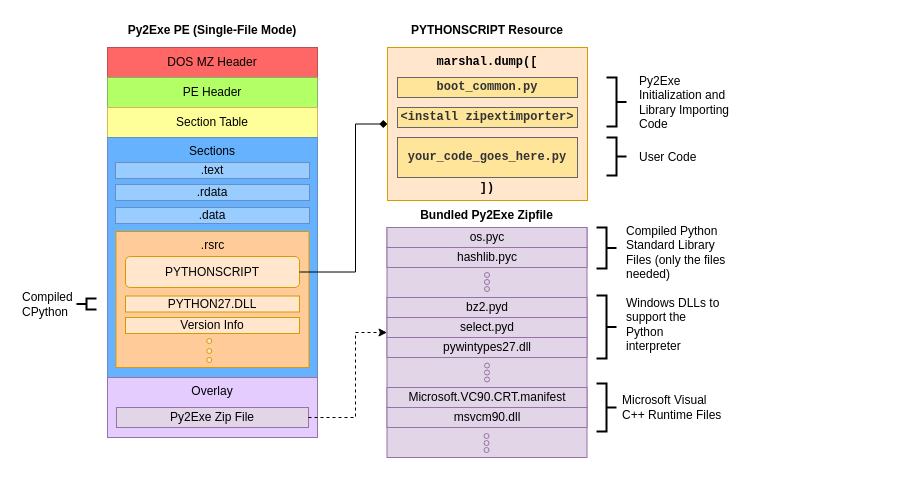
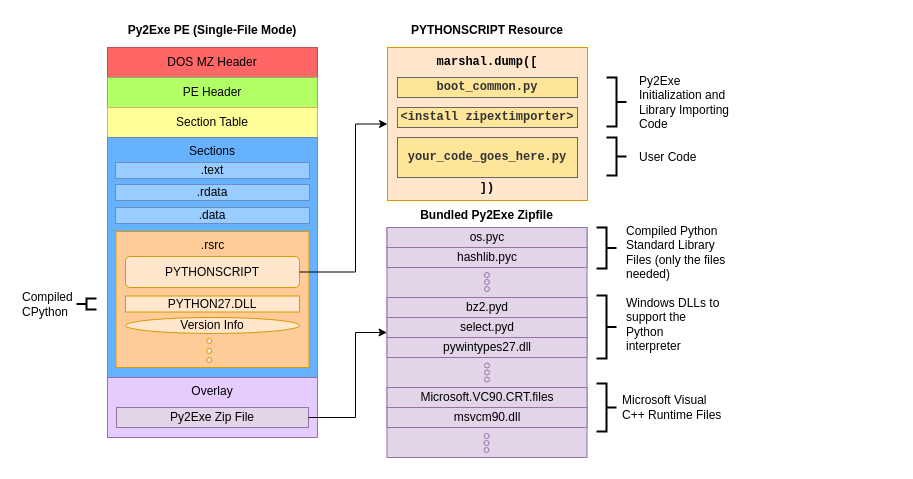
edge "PYTHONSCRIPT" -> "marshal.dump([": arrowhead diamond -> classic
node "Version Info": shape rectangle -> ellipse
edge "Py2Exe Zip File" -> "select.pyd": style dashed -> solid
node "Microsoft.VC90.CRT.manifest": label "Microsoft.VC90.CRT.manifest" -> "Microsoft.VC90.CRT.files"
